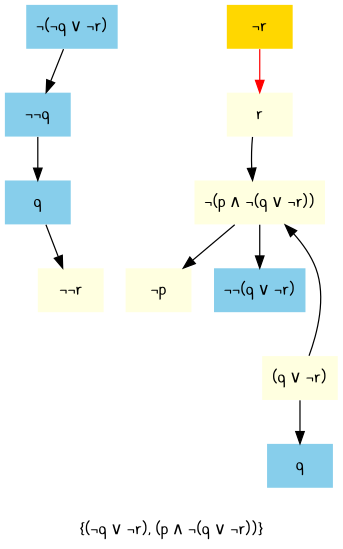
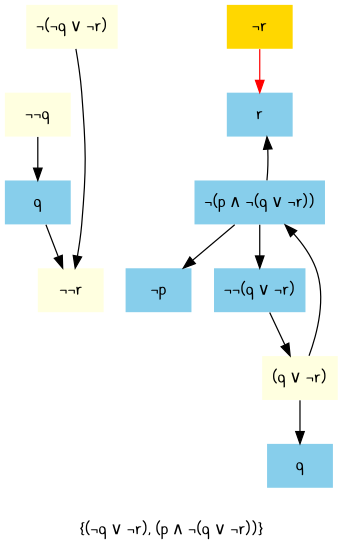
node "¬(¬q ∨ ¬r)": fillcolor skyblue -> lightyellow
edge "¬(¬q ∨ ¬r)" -> "¬¬q": now "¬(¬q ∨ ¬r)" -> "¬¬r"
node "¬¬q": fillcolor skyblue -> lightyellow
node "r": fillcolor lightyellow -> skyblue
edge "r" -> "¬(p ∧ ¬(q ∨ ¬r))": reversed
node "¬(p ∧ ¬(q ∨ ¬r))": fillcolor lightyellow -> skyblue
node "¬p": fillcolor lightyellow -> skyblue
edge "¬¬(q ∨ ¬r)" -> "(q ∨ ¬r)": added
